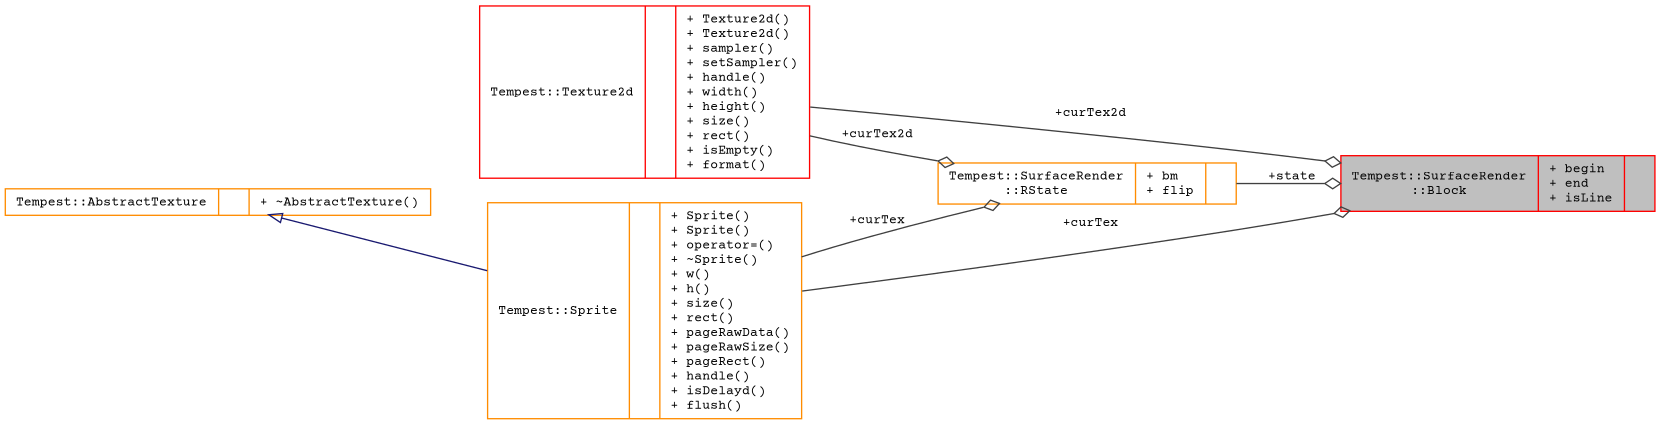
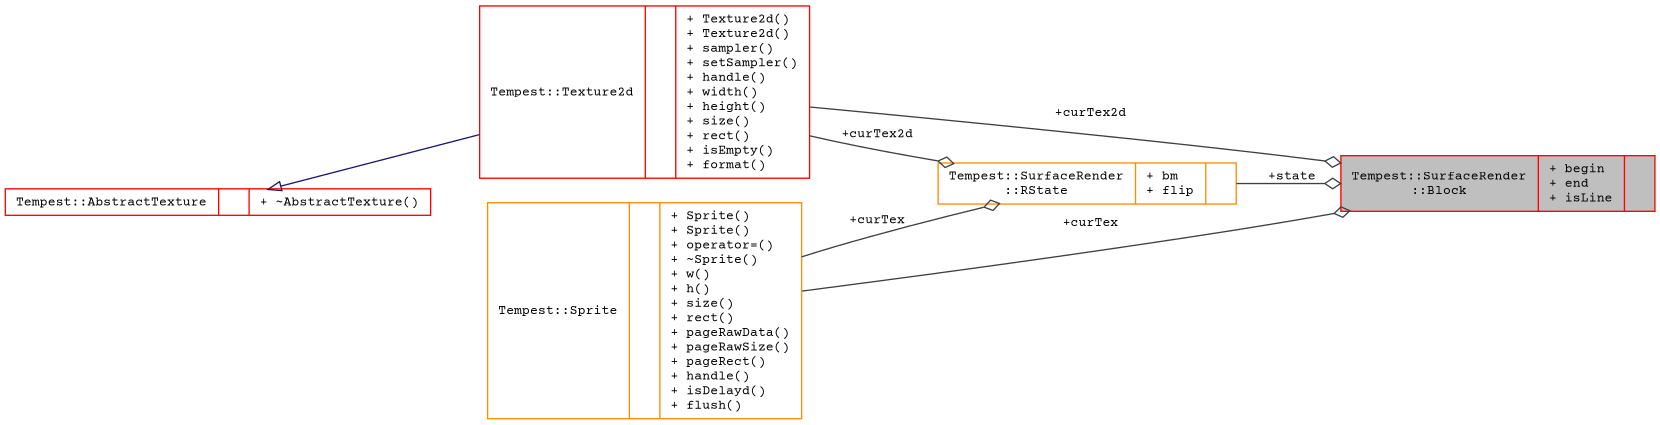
node "Tempest::AbstractTexture": color darkorange -> red
edge "Tempest::Sprite" -> "Tempest::AbstractTexture": now "Tempest::Texture2d" -> "Tempest::AbstractTexture"
